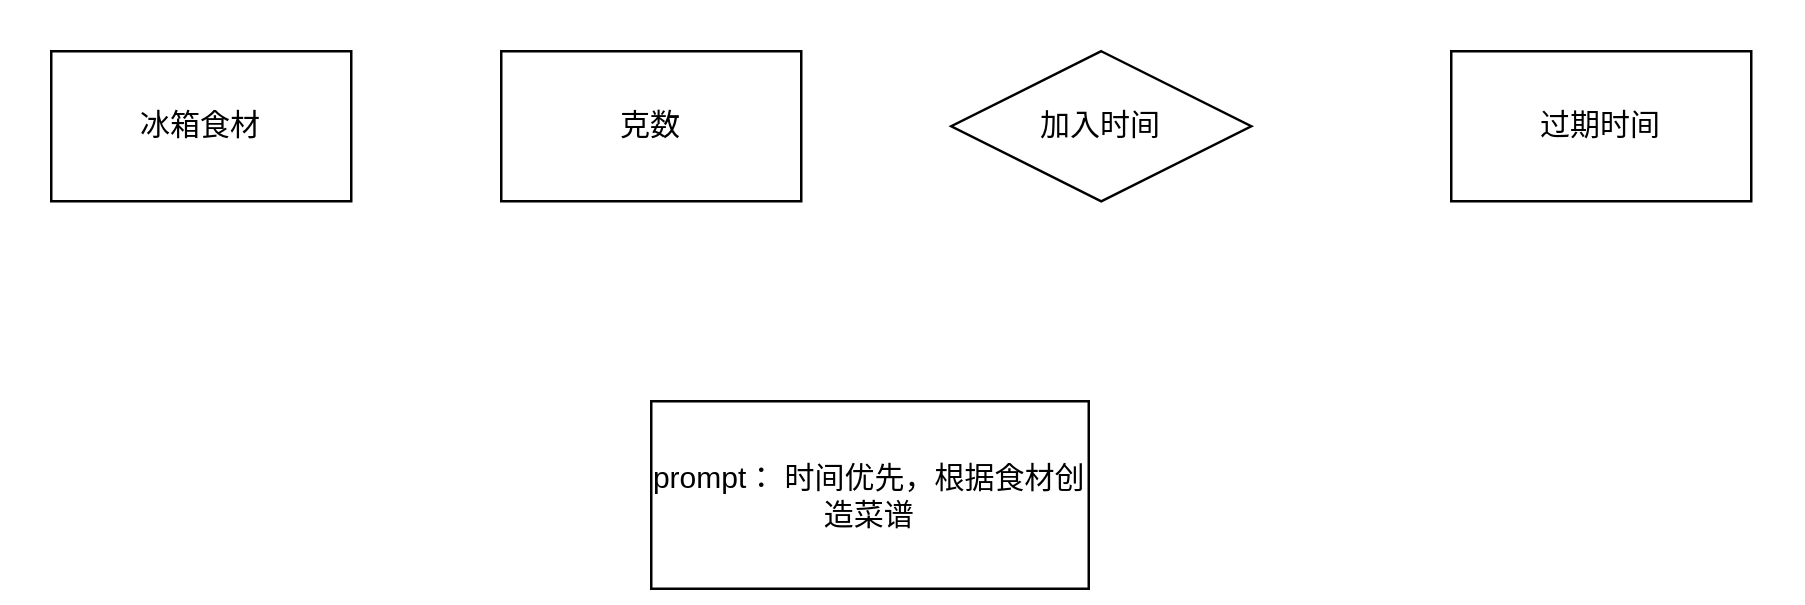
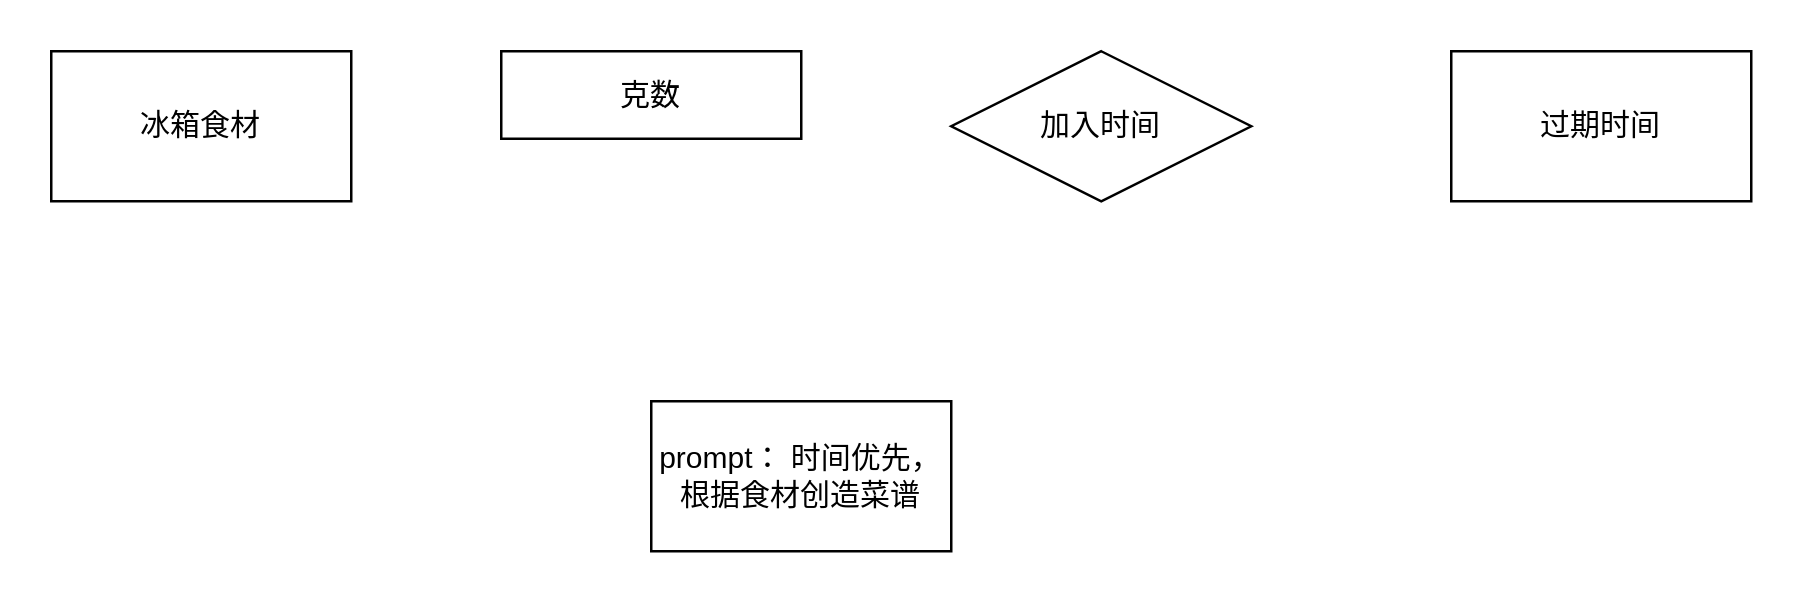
node "克数": size 300x150 -> 300x88
node "prompt： 时间优先，根据食材创造菜谱": size 438x188 -> 300x150
